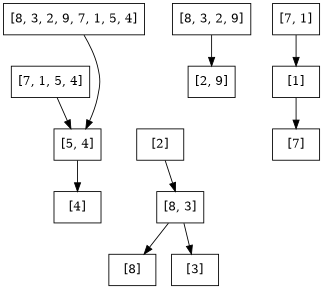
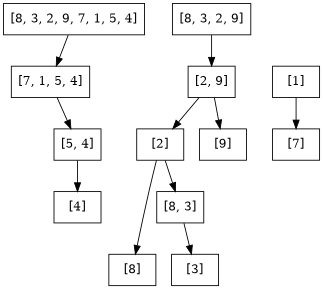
node "[7, 1]": removed
edge "[8, 3, 2, 9, 7, 1, 5, 4]" -> "[5, 4]": now "[8, 3, 2, 9, 7, 1, 5, 4]" -> "[7, 1, 5, 4]"
edge "[2, 9]" -> "[2]": added
node "[9]": added
edge "[8, 3]" -> "[8]": now "[2]" -> "[8]"
